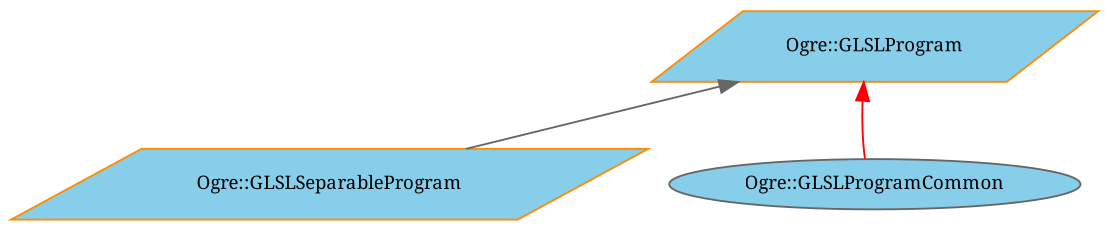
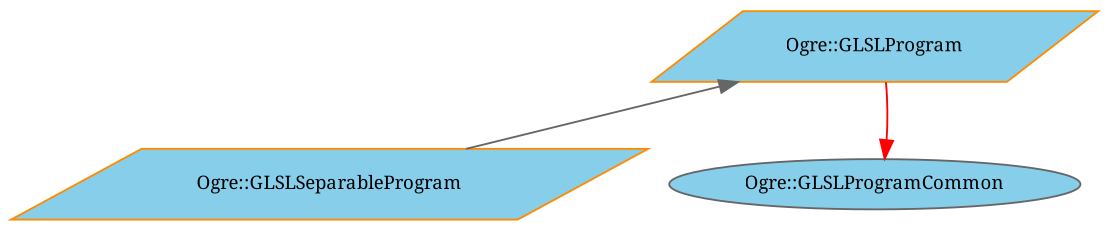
edge "Ogre::GLSLProgramCommon" -> "Ogre::GLSLProgram": reversed
